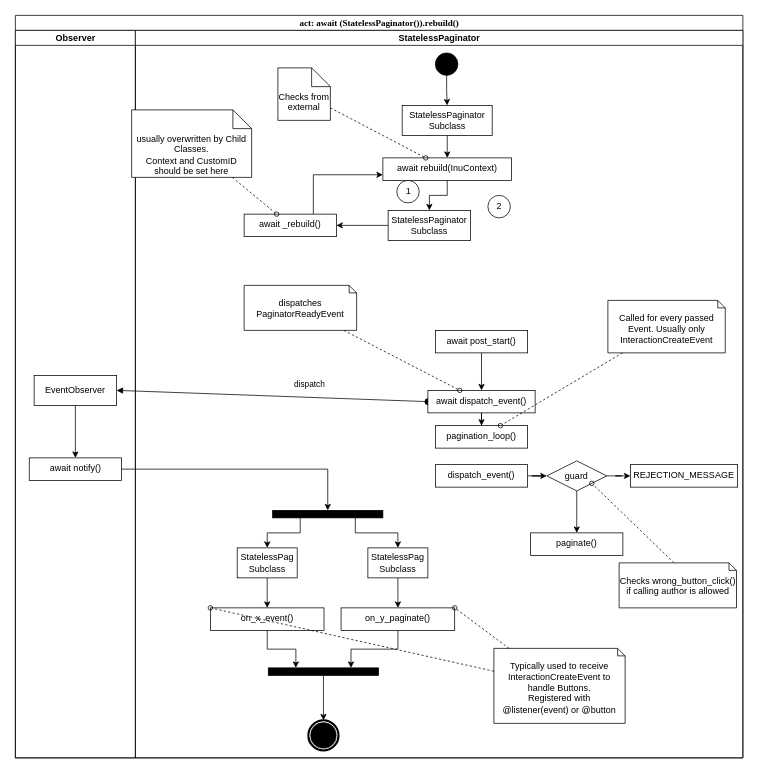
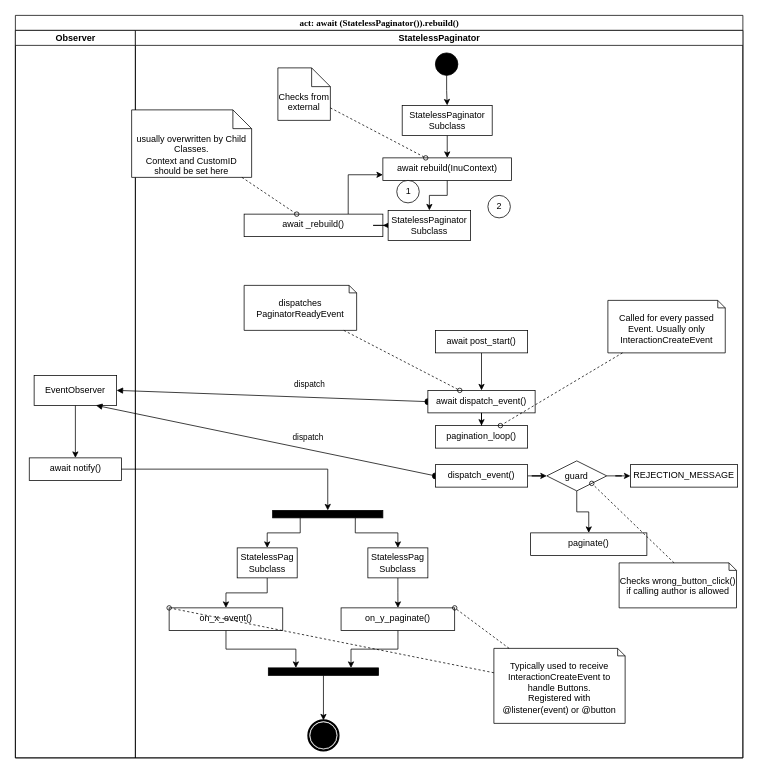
node "await _rebuild()": size 92x23 -> 139x23
edge "EventObserver" -- "dispatch_event()": added, label "dispatch"
node "paginate()": size 92x23 -> 116x23
node "on_x_event()": moved (267, 619) -> (226, 619)
